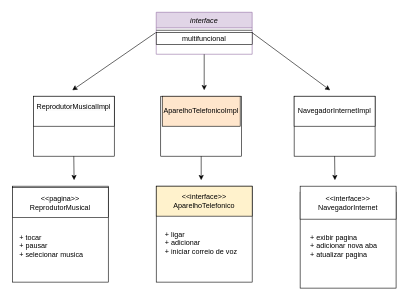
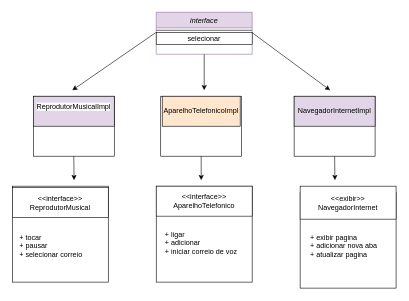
node "multifuncional": label "multifuncional" -> "selecionar"
node "ReprodutorMusicalImpl": fillcolor #ffffff -> #e1d5e7
node "NavegadorInternetImpl": fillcolor #ffffff -> #e1d5e7
node "<<interface>> AparelhoTelefonico": fillcolor #fff2cc -> #ffffff
node "<<pagina>> ReprodutorMusical": label "<<pagina>> ReprodutorMusical" -> "<<interface>> ReprodutorMusical"
node "<<interface>> NavegadorInternet": label "<<interface>> NavegadorInternet" -> "<<exibir>> NavegadorInternet"
node "+ tocar + pausar + selecionar musica": label "+ tocar + pausar + selecionar musica" -> "+ tocar + pausar + selecionar correio"
